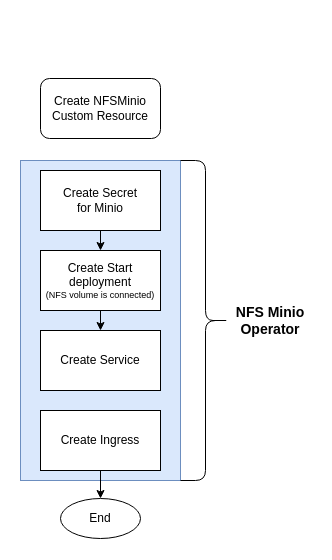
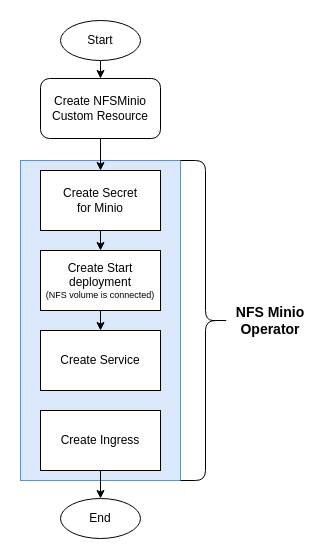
node "Start": added
edge "Start" -> "Create NFSMinio Custom Resource": added
edge "Create NFSMinio Custom Resource" -> "Create Secret for Minio": added
